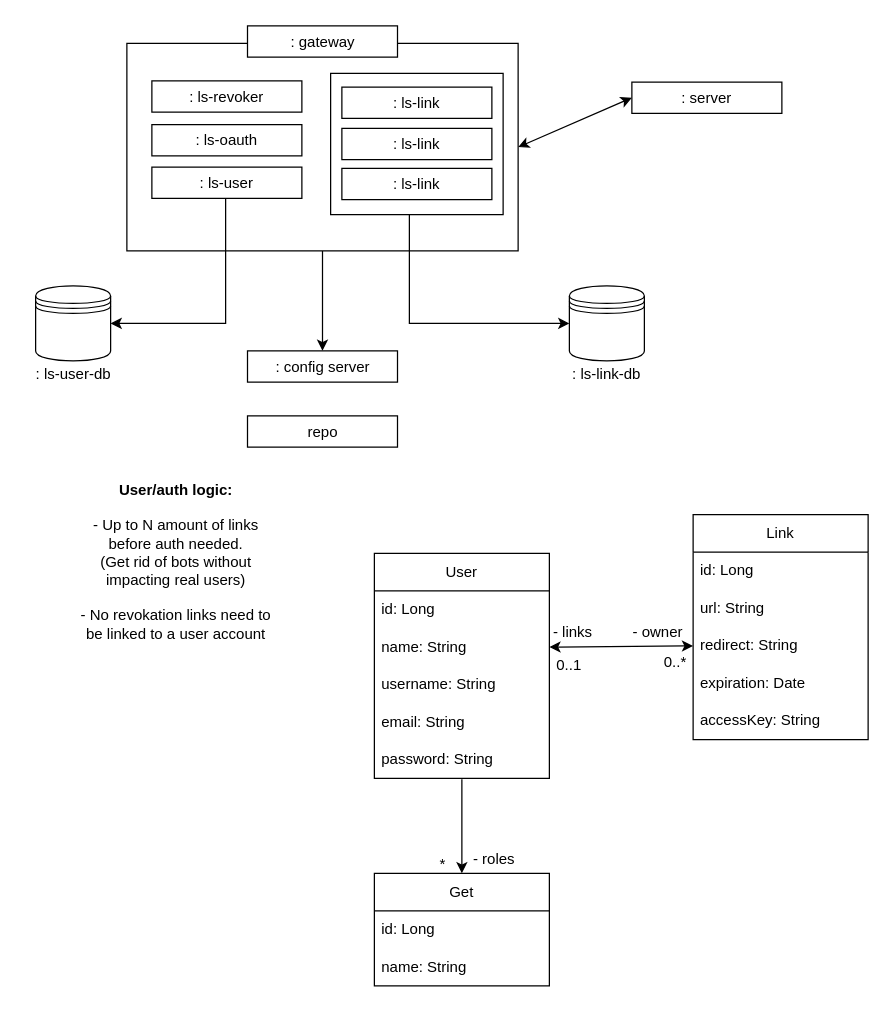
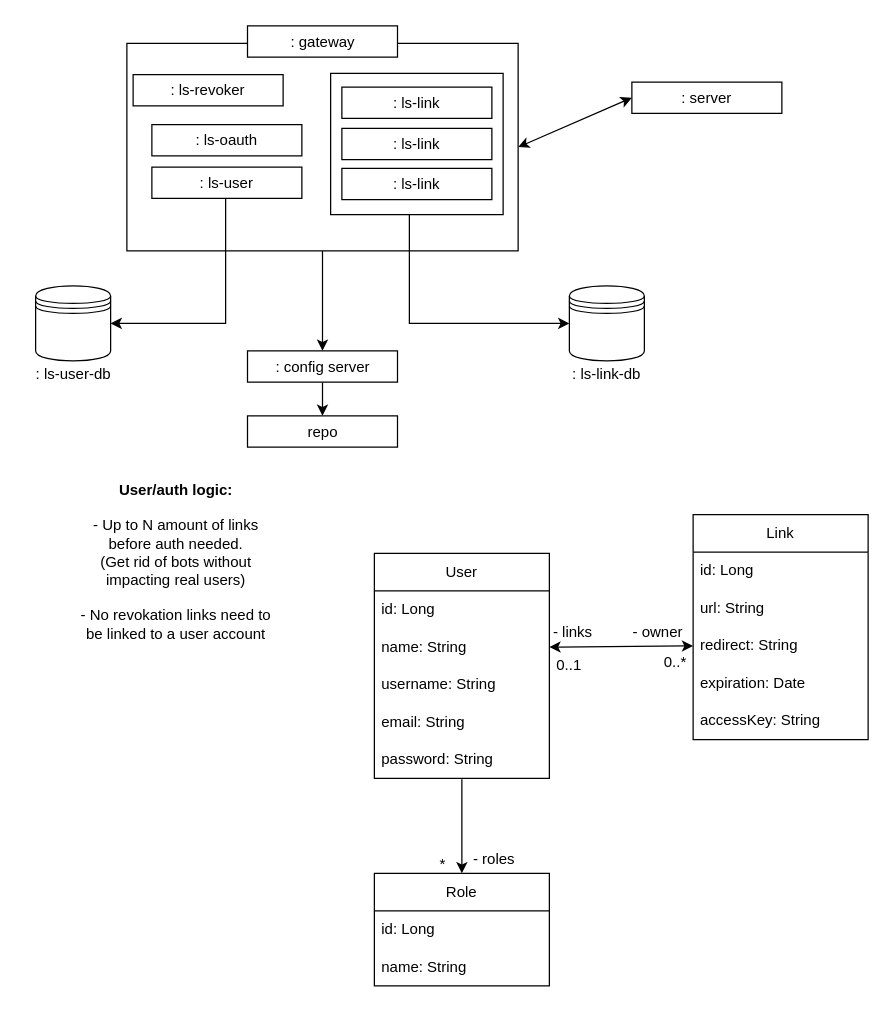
node ": ls-revoker": moved (227, 96) -> (208, 90)
edge ": config server" -> "repo": added
node "Get": label "Get" -> "Role"
